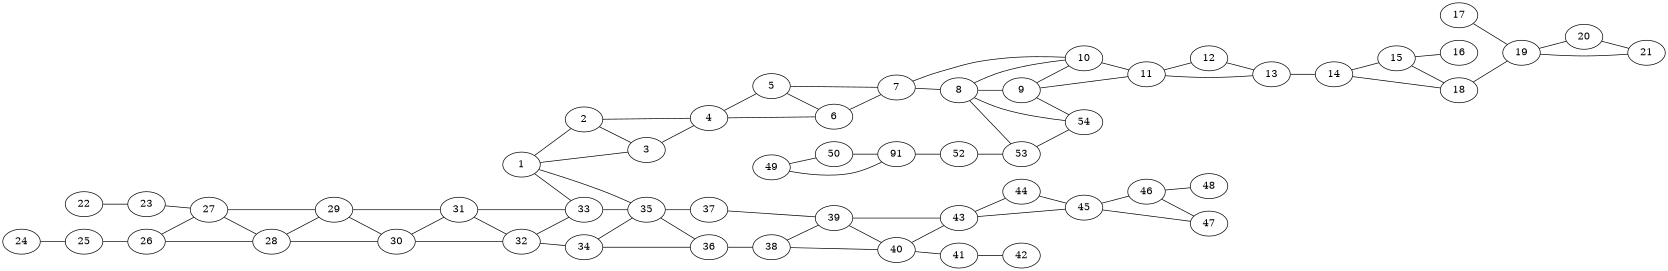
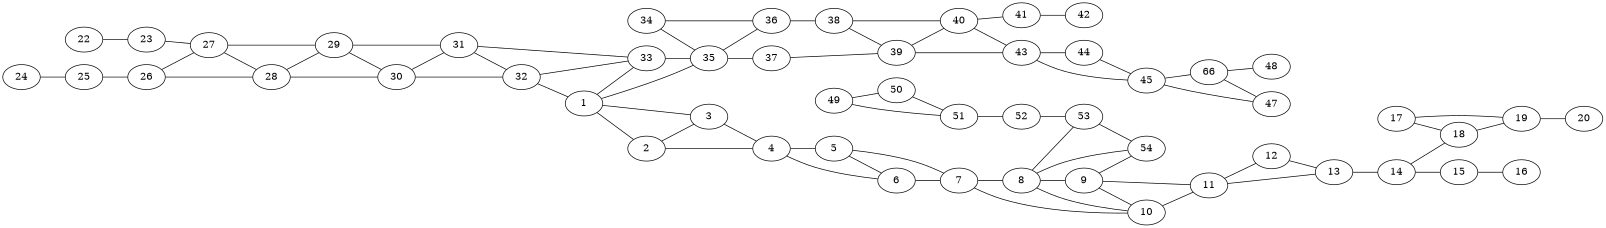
node "21": removed
edge "15" -- "18": now "17" -- "18"
node "91": label "91" -> "51"
node "46": label "46" -> "66"
edge "32" -- "34": now "32" -- "1"
